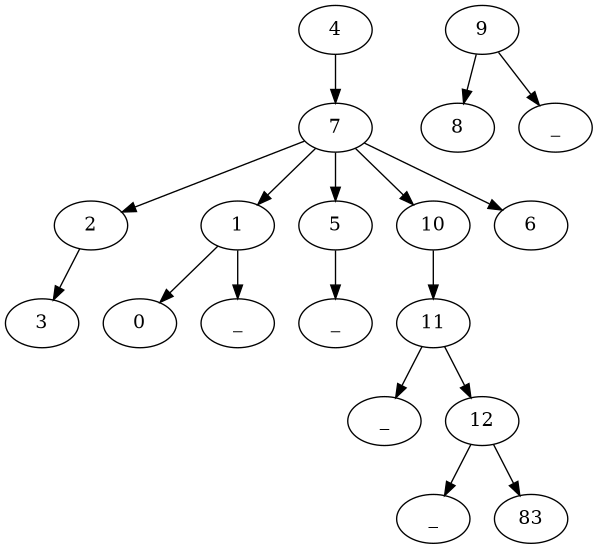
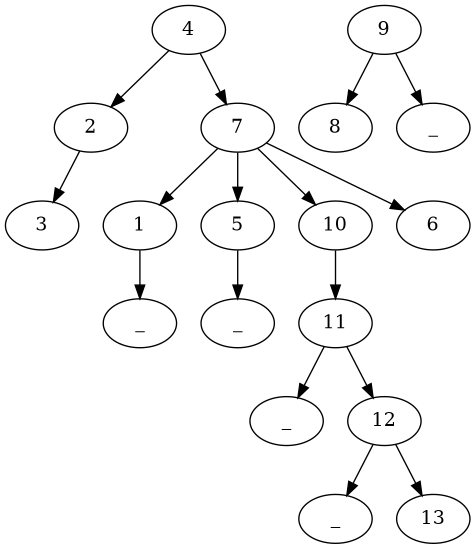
edge "7" -> "2": now "4" -> "2"
node "0": removed
node "83": label "83" -> "13"
